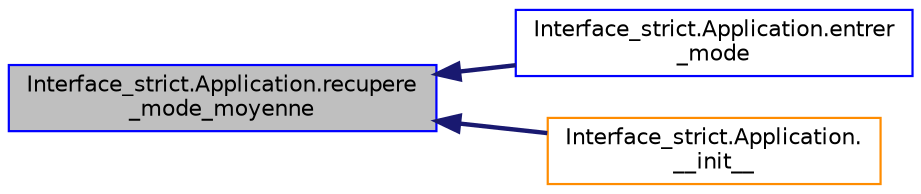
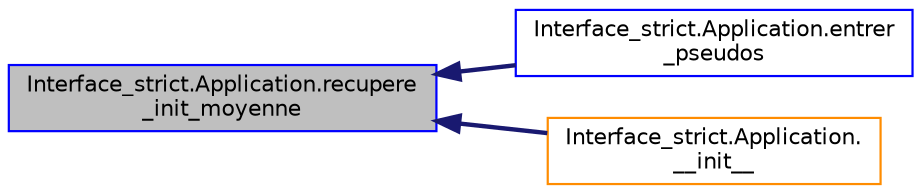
node "Interface_strict.Application.entrer _mode": label "Interface_strict.Application.entrer _mode" -> "Interface_strict.Application.entrer _pseudos"
node "Interface_strict.Application.recupere _mode_moyenne": label "Interface_strict.Application.recupere _mode_moyenne" -> "Interface_strict.Application.recupere _init_moyenne"
